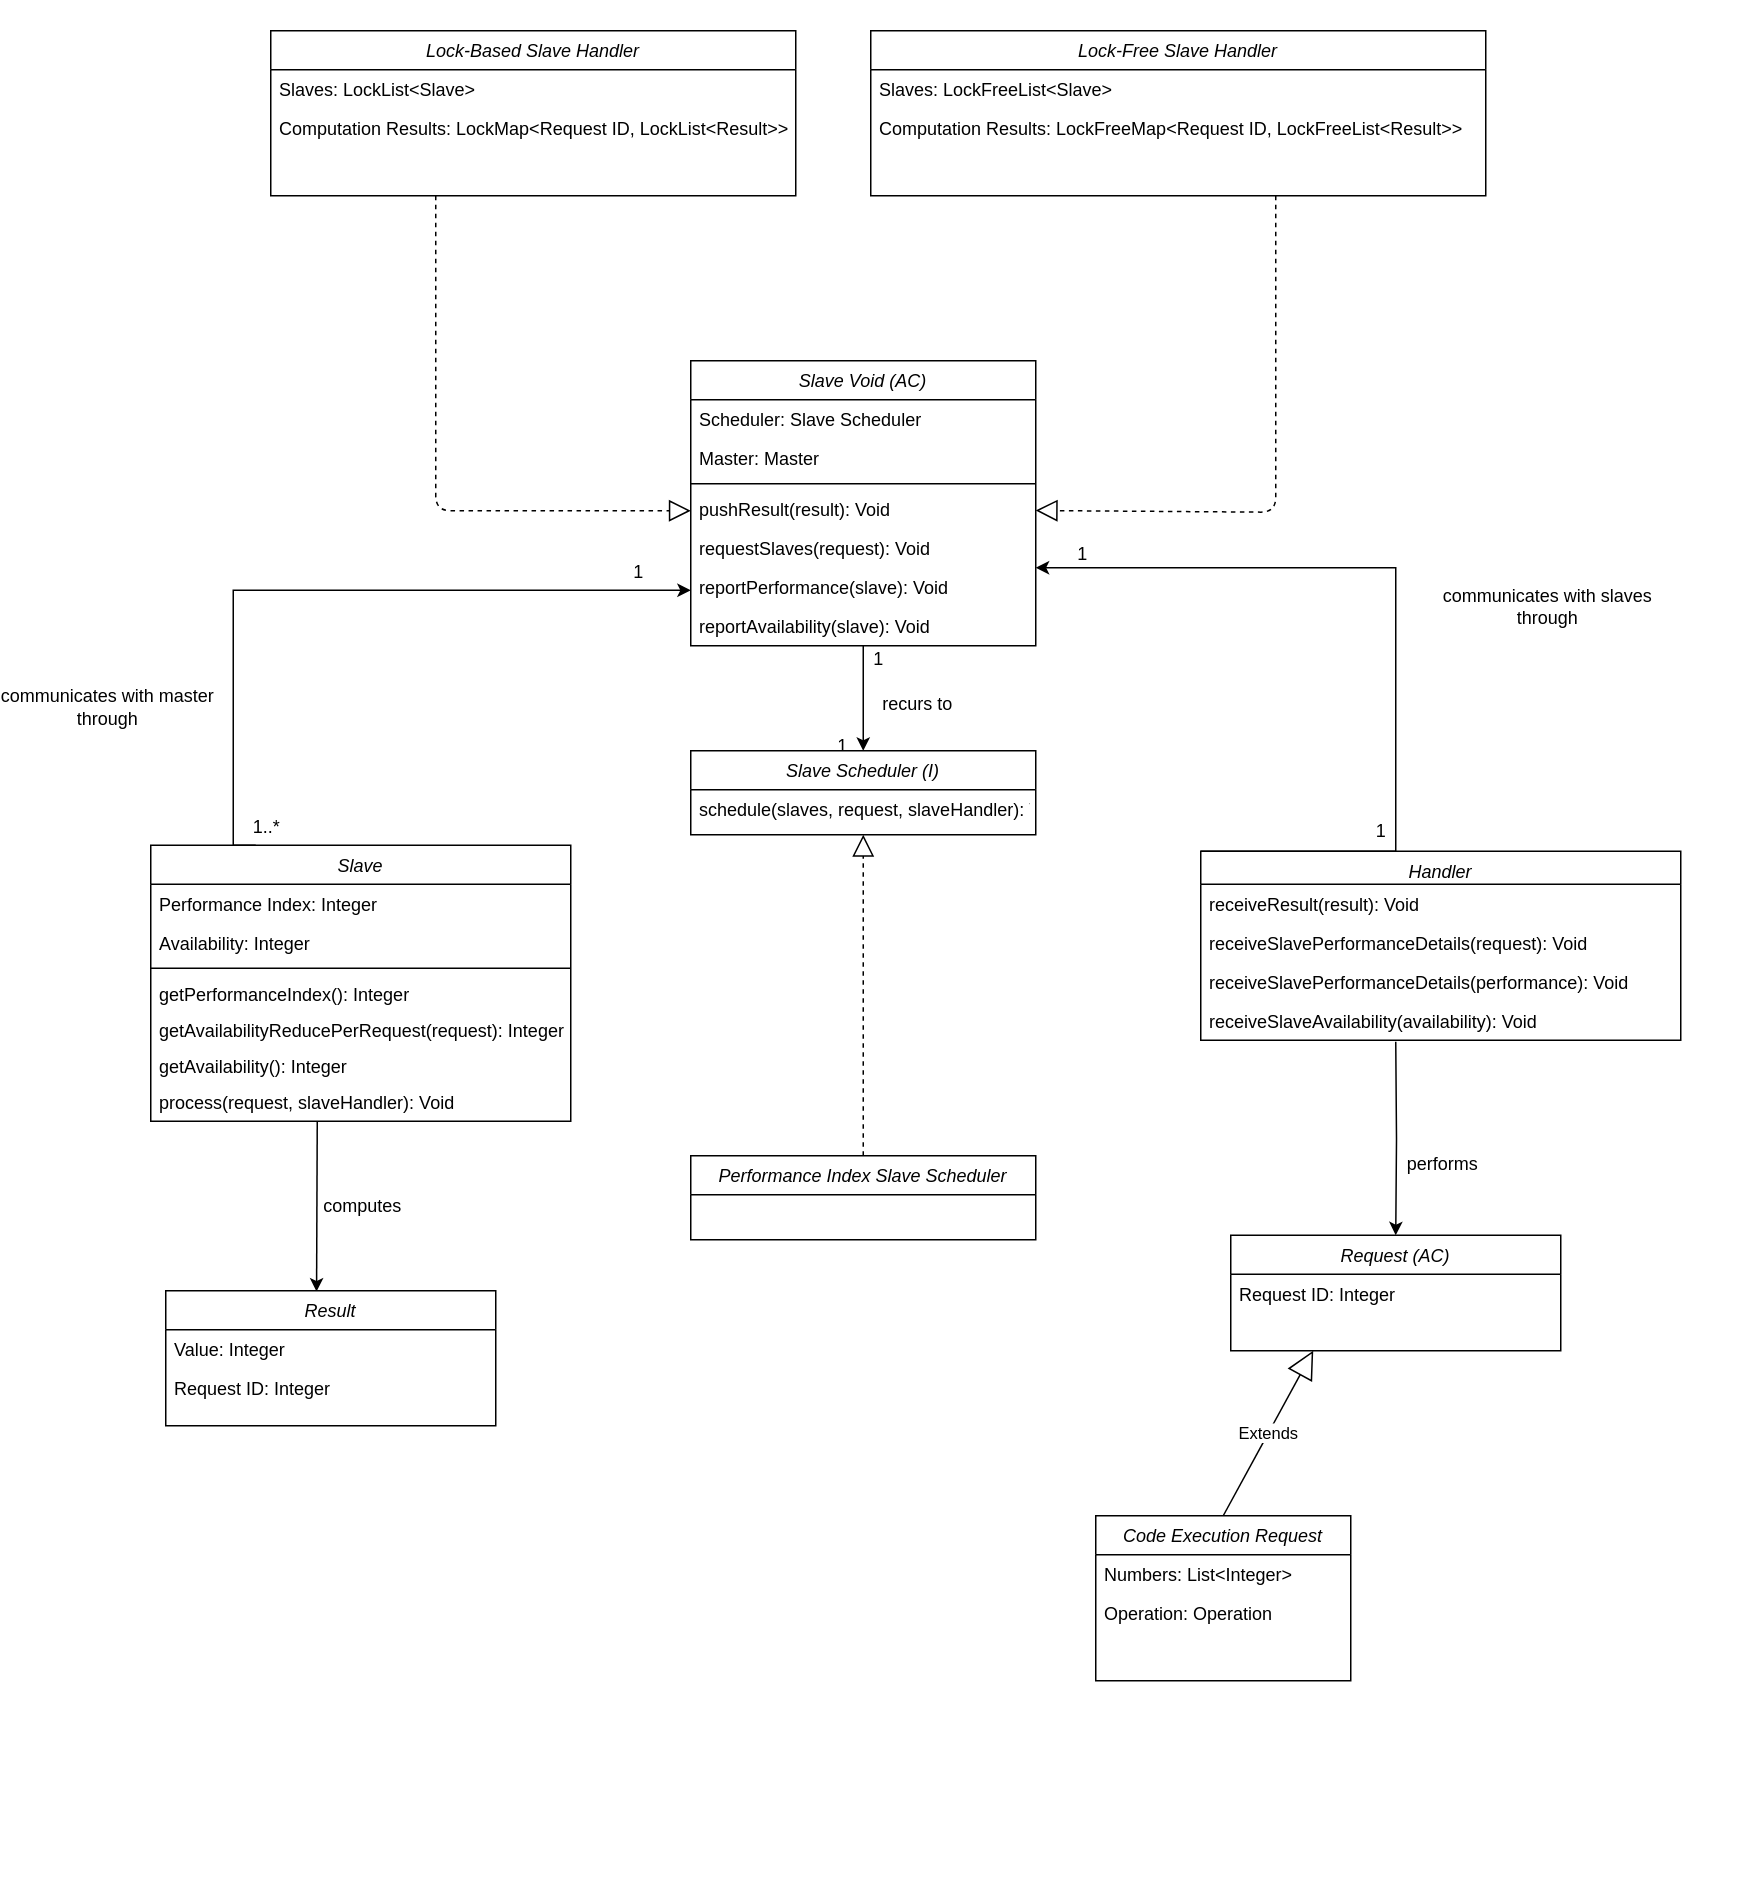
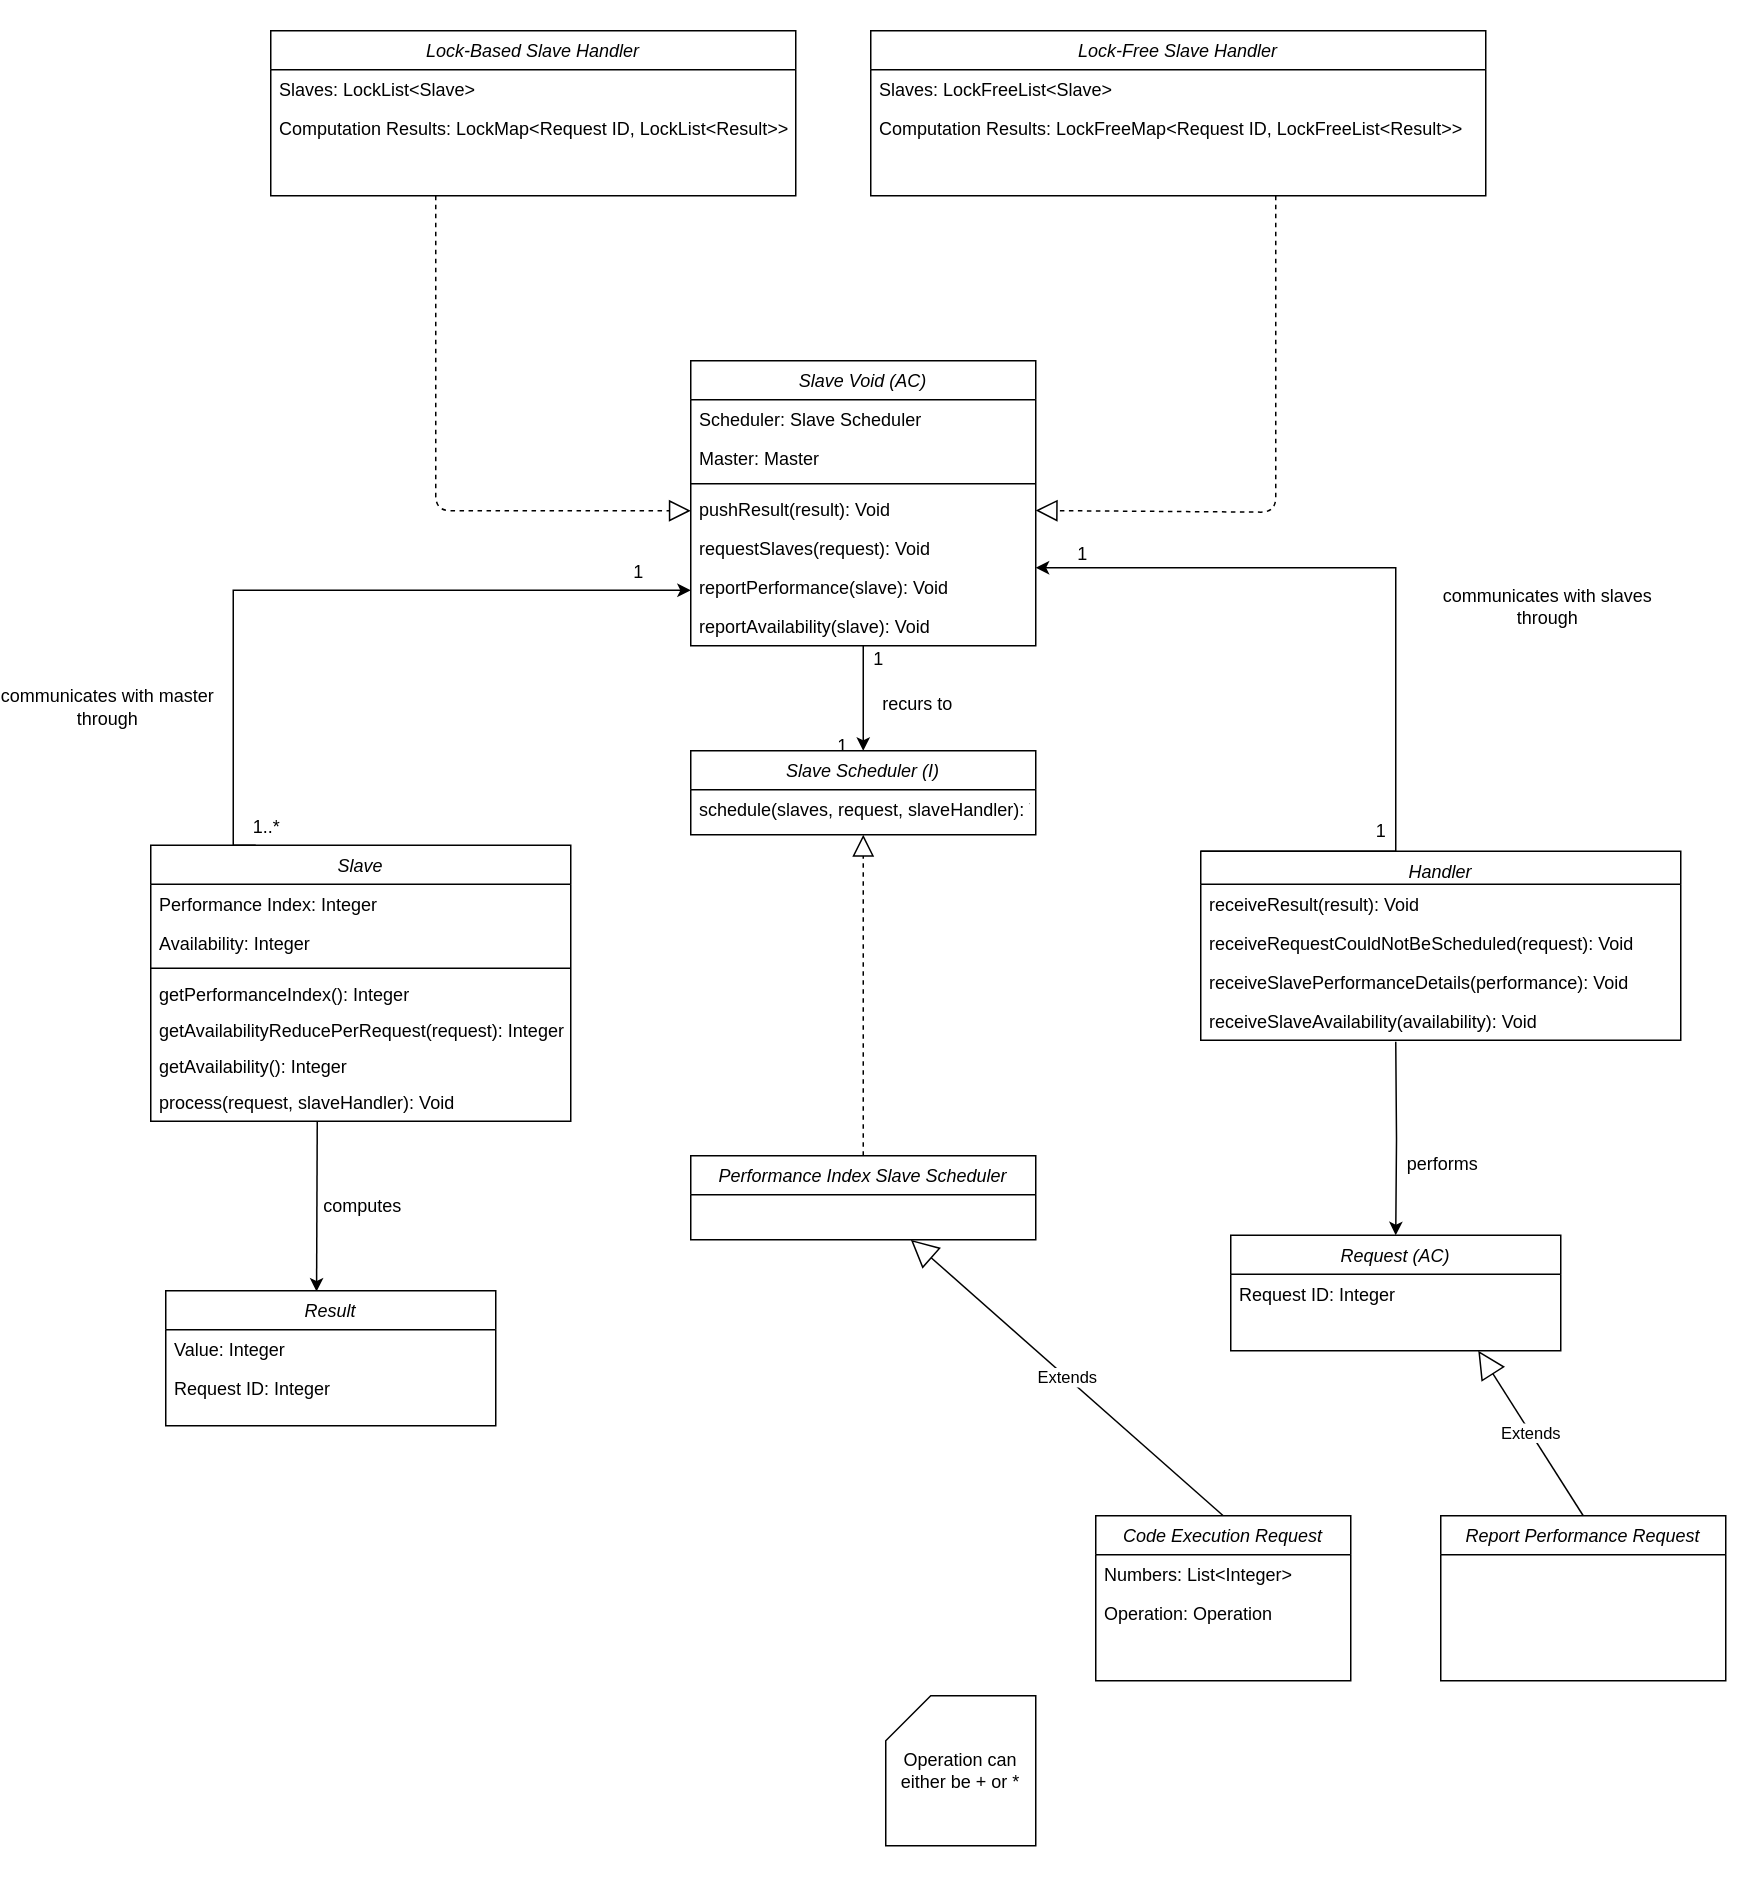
node "receiveSlavePerformanceDetails(request): Void": label "receiveSlavePerformanceDetails(request): Void" -> "receiveRequestCouldNotBeScheduled(request): Void"
edge "Code Execution Request" -> "Request (AC)": now "Code Execution Request" -> "Performance Index Slave Scheduler"
edge "Report Performance Request" -> "Request (AC)": added, label "Extends"
node "Report Performance Request": added
node "Operation can either be + or *": added
